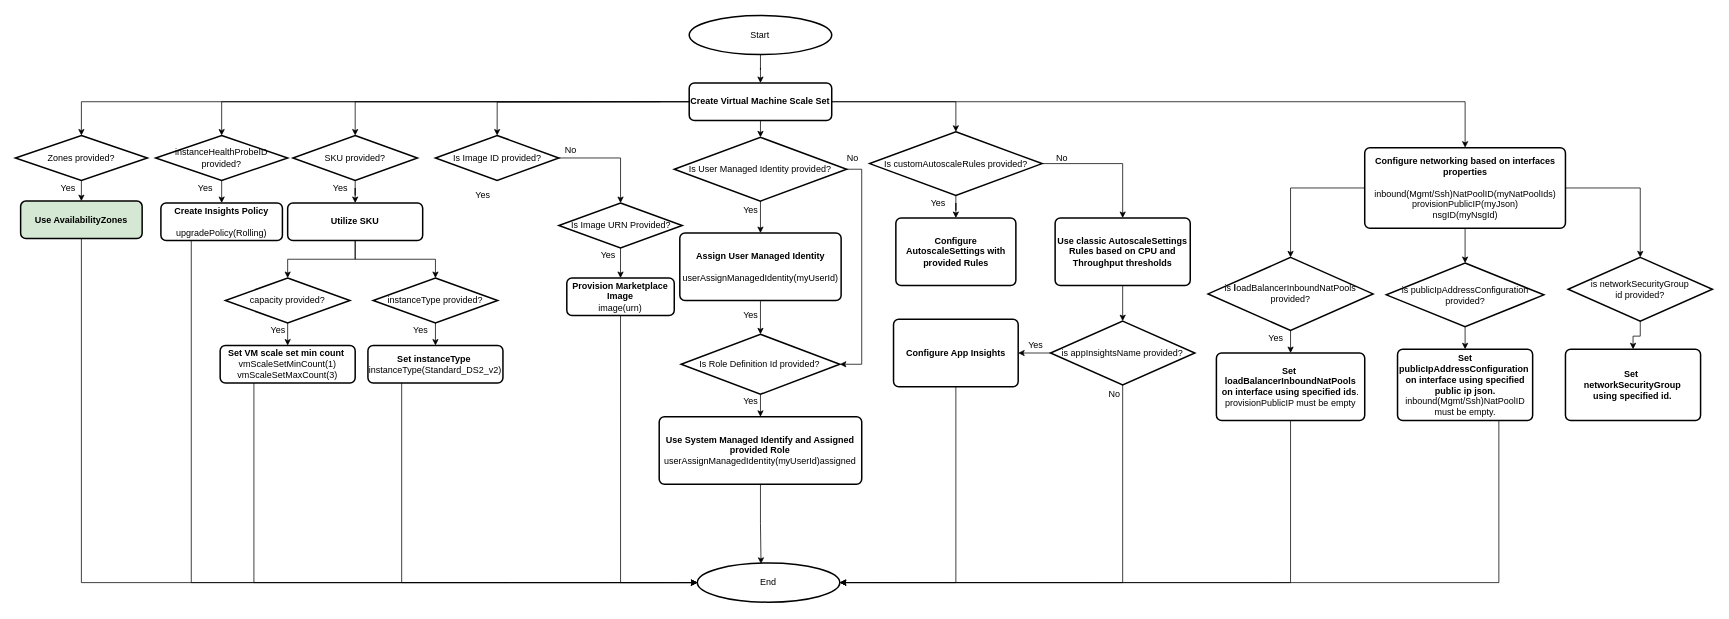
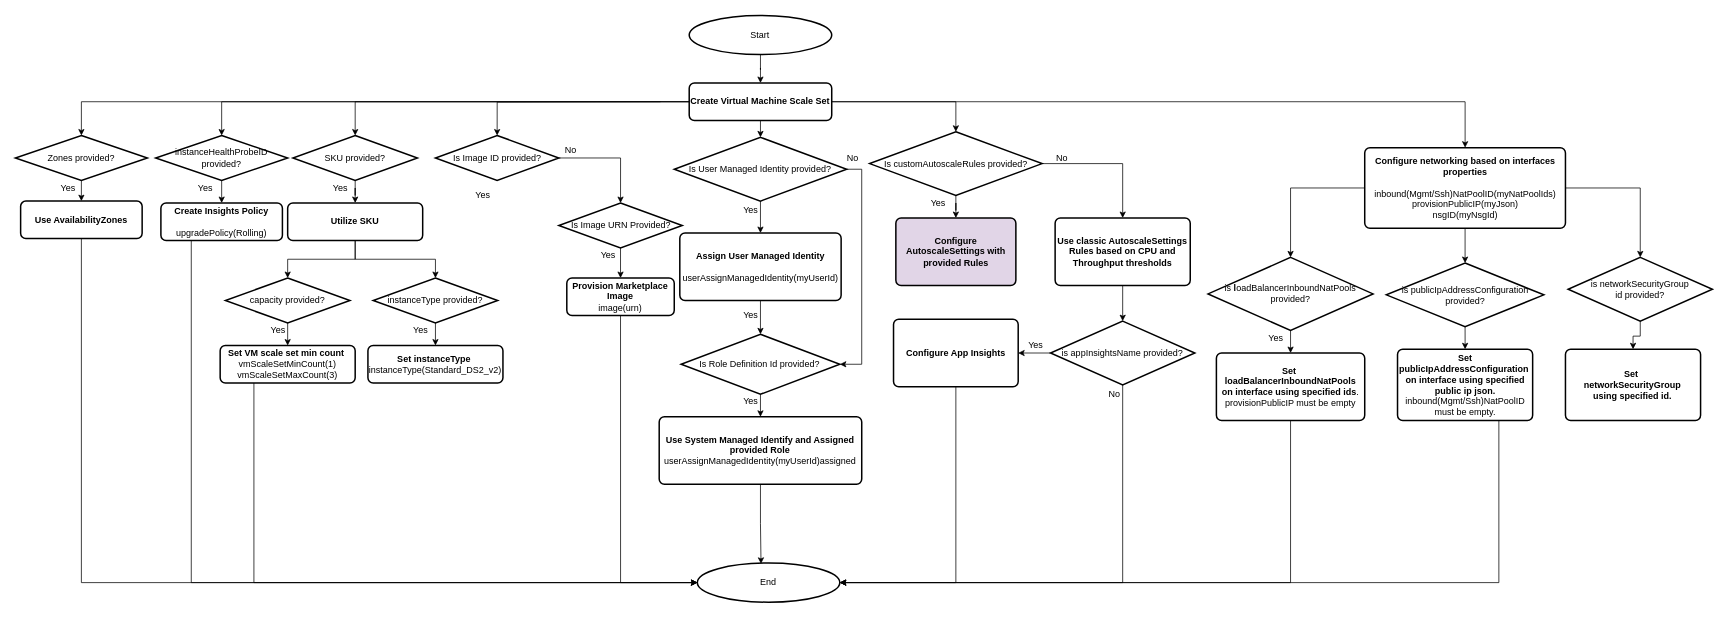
node "Use AvailabilityZones": fillcolor #d5e8d4 -> #ffffff
node "Configure AutoscaleSettings with provided Rules": fillcolor #ffffff -> #e1d5e7
edge "Set instanceType instanceType(Standard_DS2_v2)" -> "End": removed
